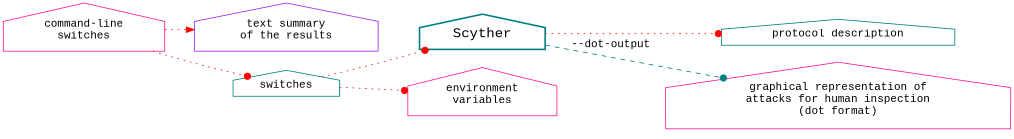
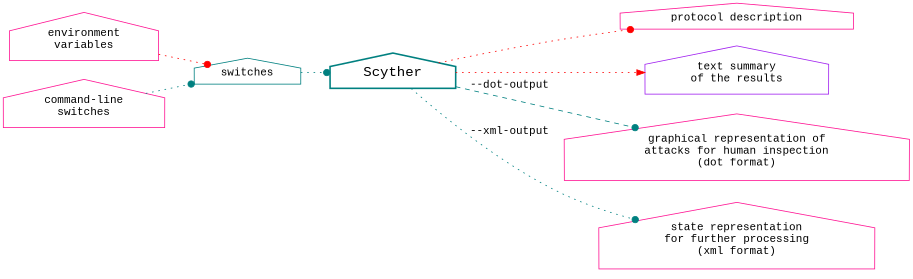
edge "command-line switches" -> "text summary of the results": now "Scyther" -> "text summary of the results"
node "protocol description": color teal -> deeppink
edge "command-line switches" -> "switches": color red -> teal
edge "switches" -> "Scyther": color red -> teal
edge "switches" -> "environment variables": reversed
node "state representation for further processing (xml format)": added
